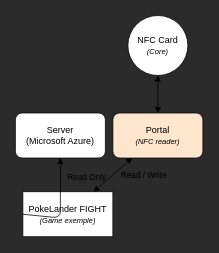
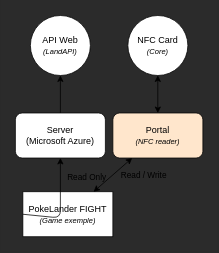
node "API Web (LandAPI)": added
edge "Server (Microsoft Azure)" -> "API Web (LandAPI)": added
